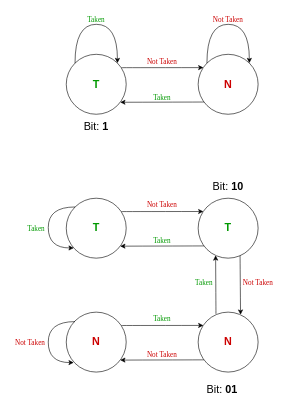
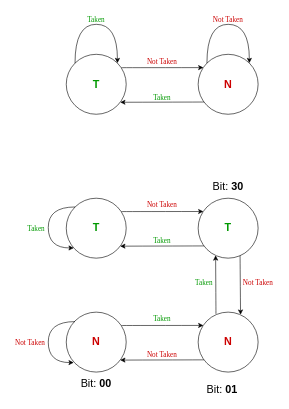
node "Bit: 1": removed
node "Bit: 10": label "Bit: 10" -> "Bit: 30"
node "Bit: 00": added
